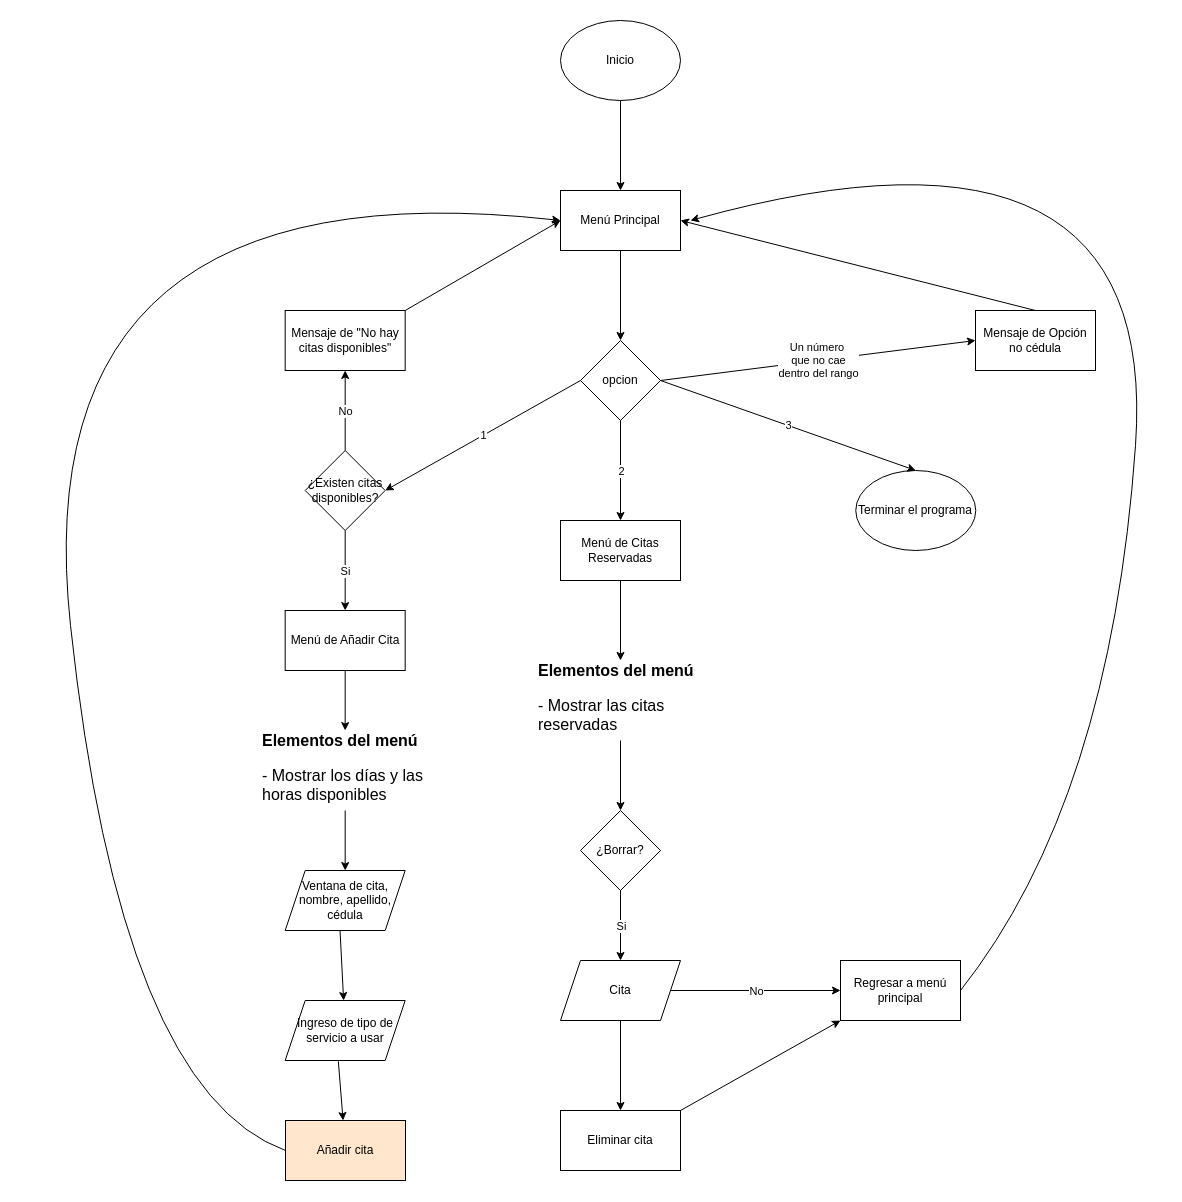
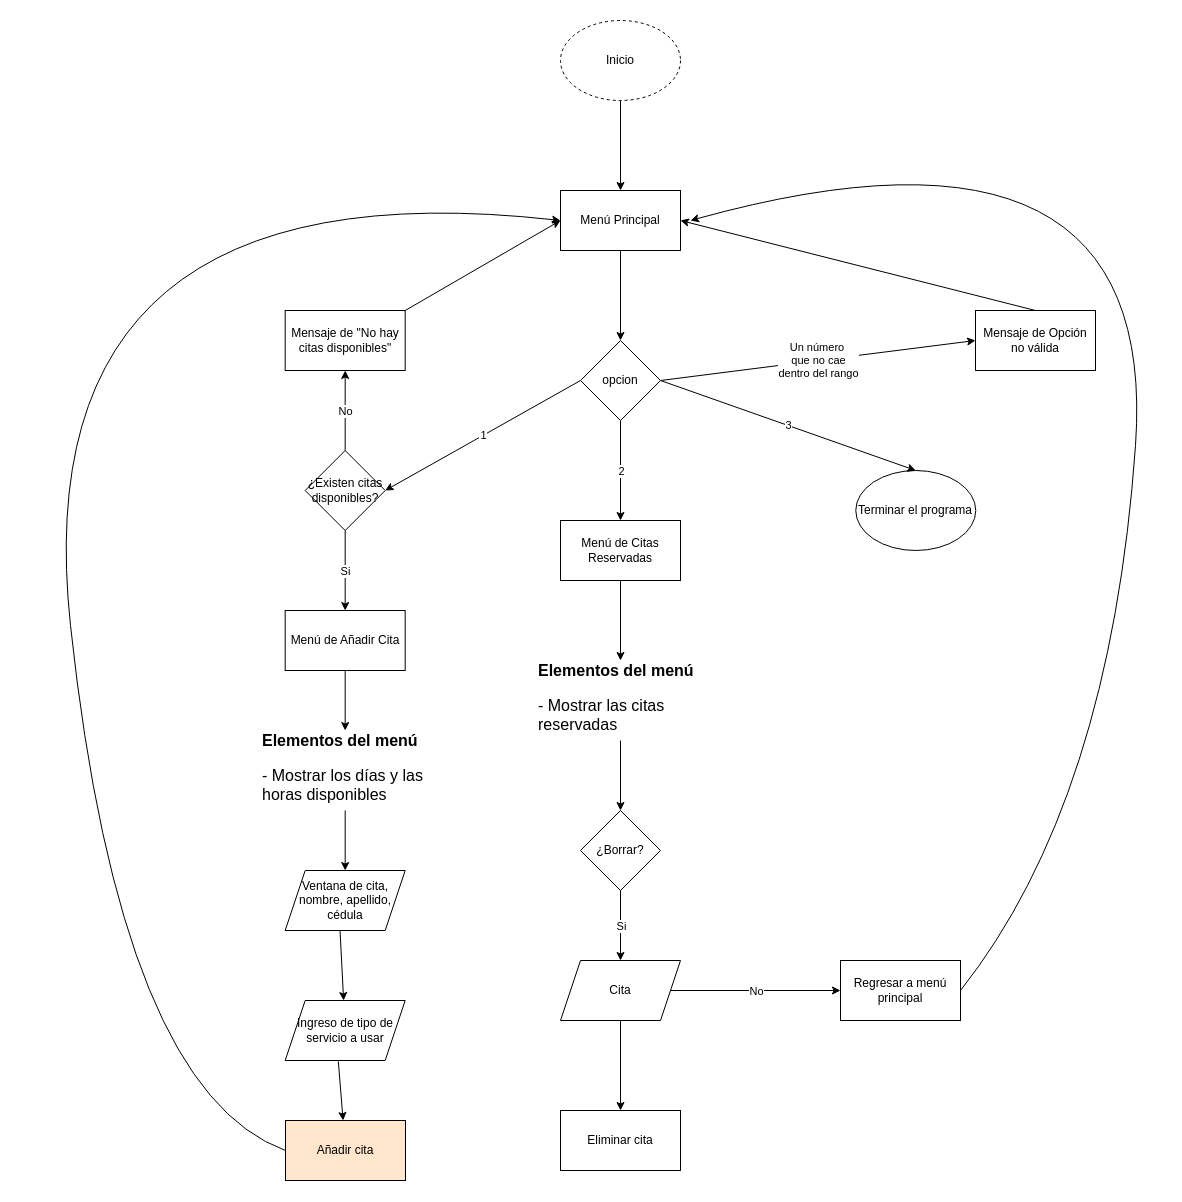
node "Inicio": style solid -> dashed
node "Mensaje de Opción no cédula": label "Mensaje de Opción no cédula" -> "Mensaje de Opción no válida"
edge "Eliminar cita" -> "Regresar a menú principal": removed
